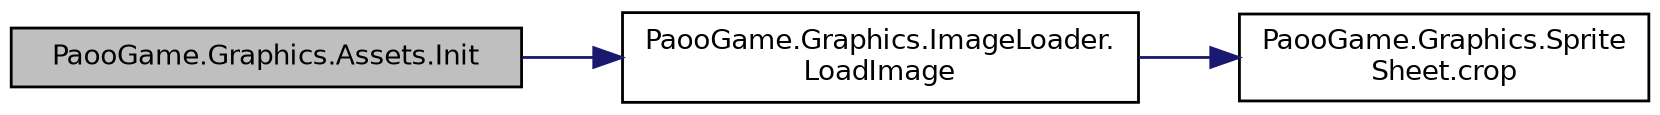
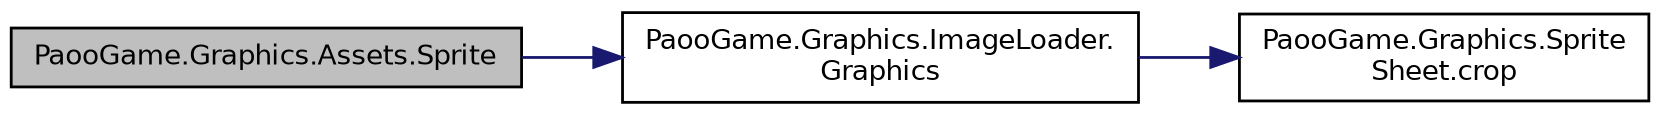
node "PaooGame.Graphics.Assets.Init": label "PaooGame.Graphics.Assets.Init" -> "PaooGame.Graphics.Assets.Sprite"
node "PaooGame.Graphics.ImageLoader. LoadImage": label "PaooGame.Graphics.ImageLoader. LoadImage" -> "PaooGame.Graphics.ImageLoader. Graphics"
